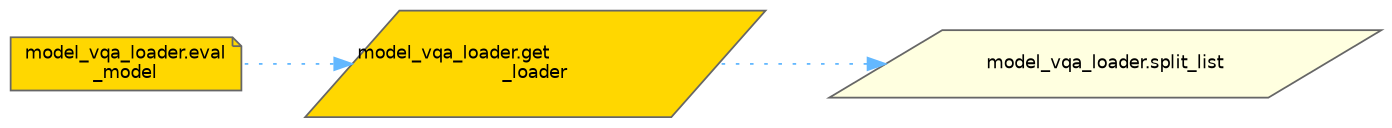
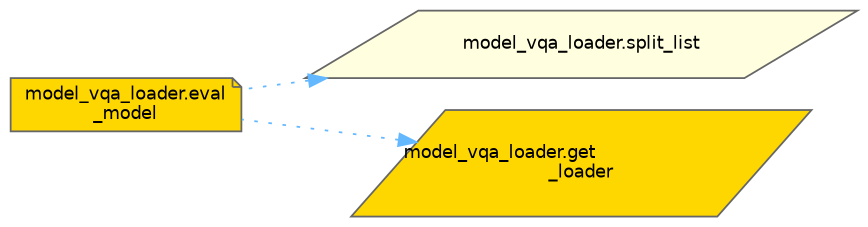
edge "model_vqa_loader.get _loader" -> "model_vqa_loader.split_list": now "model_vqa_loader.eval _model" -> "model_vqa_loader.split_list"
